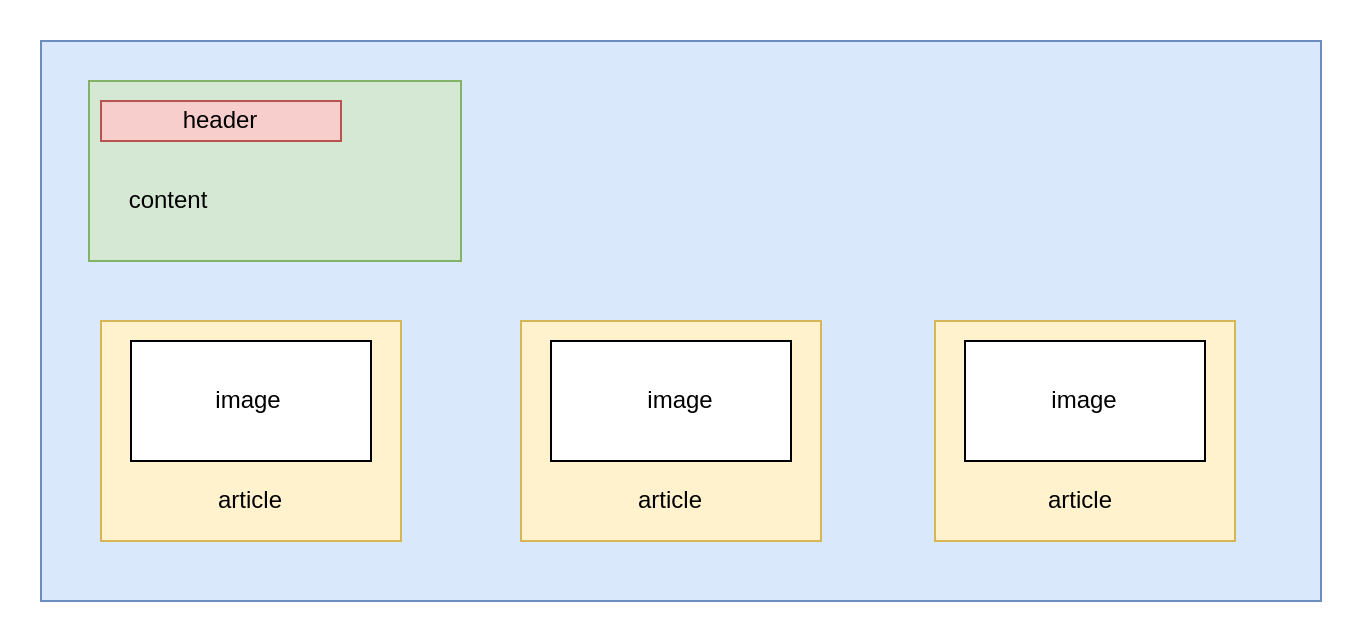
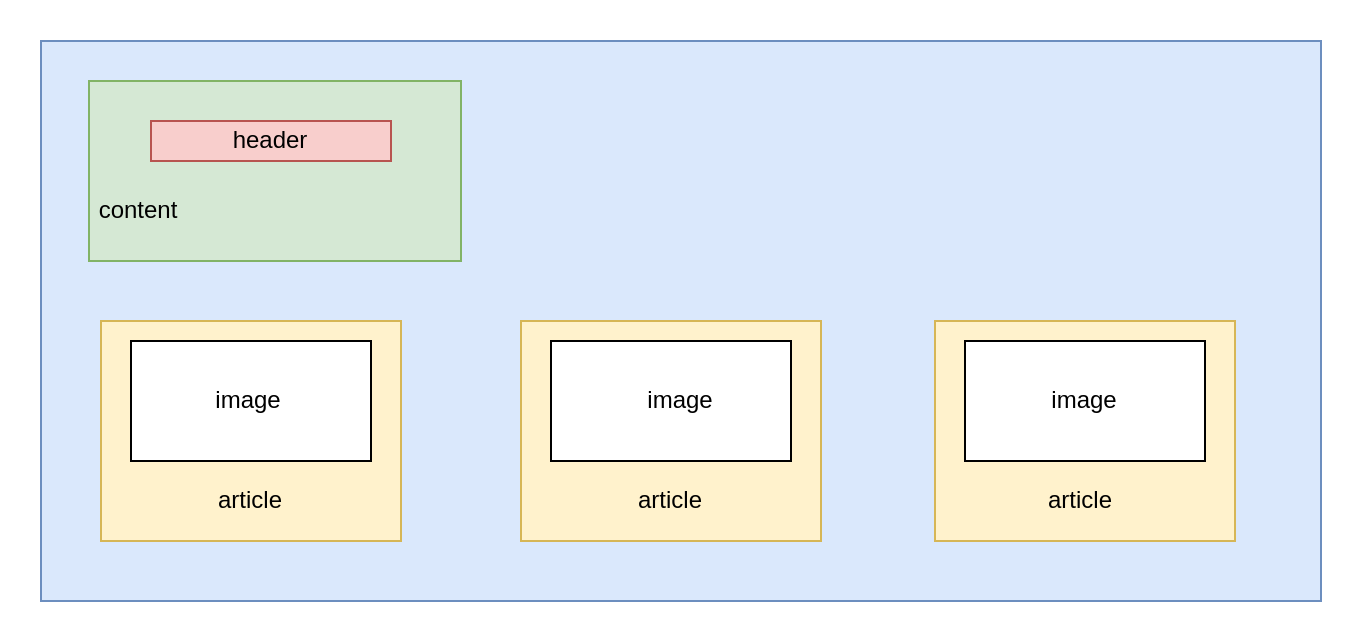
node "header": moved (221, 121) -> (271, 141)
node "content": moved (169, 201) -> (139, 211)
